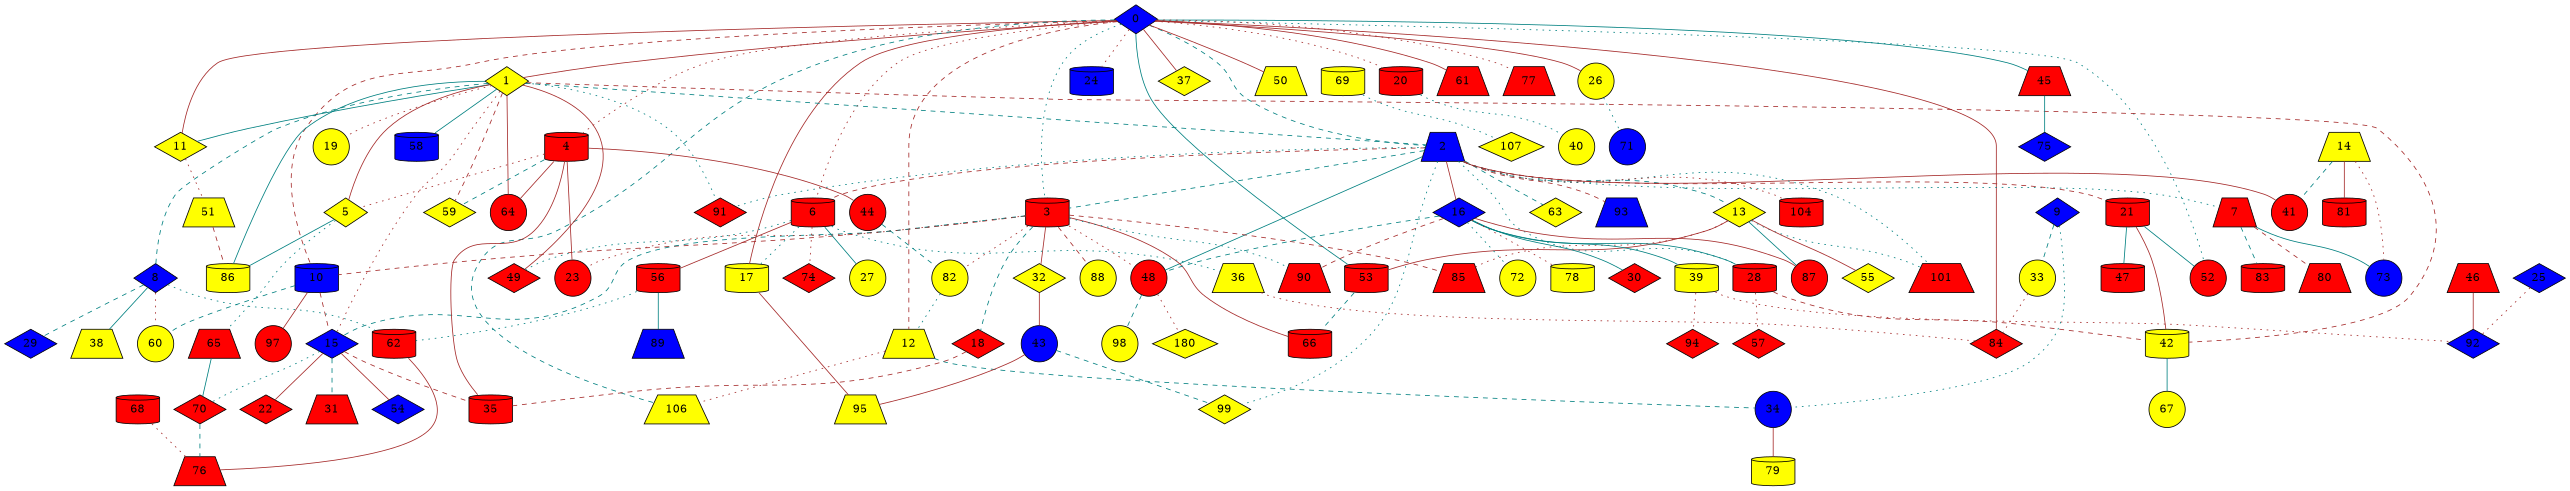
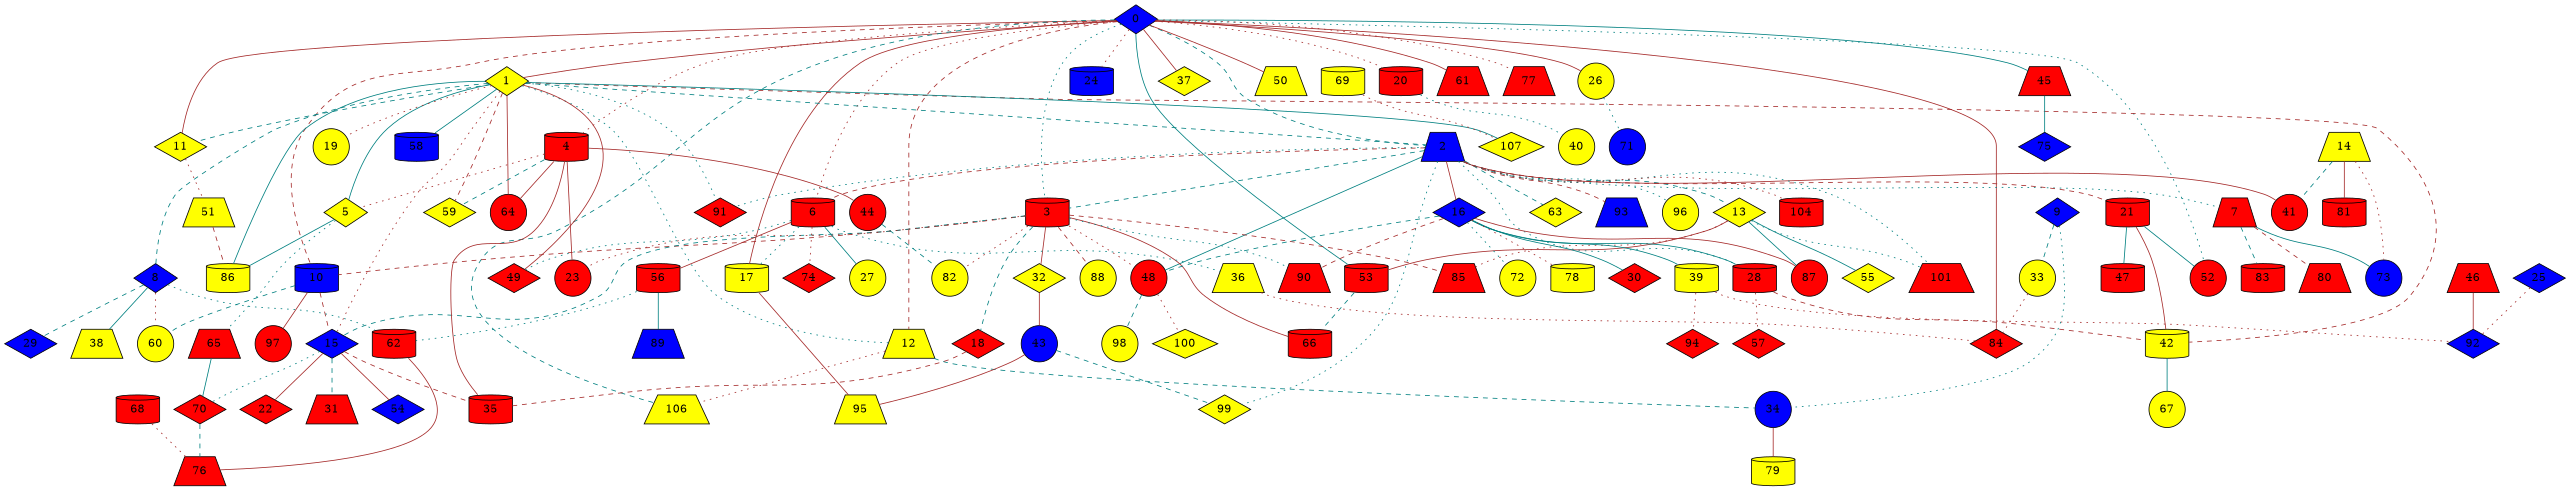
edge "1" -- "107": added
edge "69" -- "107": color teal -> brown
edge "1" -- "5": color brown -> teal
edge "1" -- "11": style solid -> dashed
node "96": added
edge "13" -- "55": color brown -> teal
edge "82" -- "12": now "1" -- "12"
node "180": label "180" -> "100"
